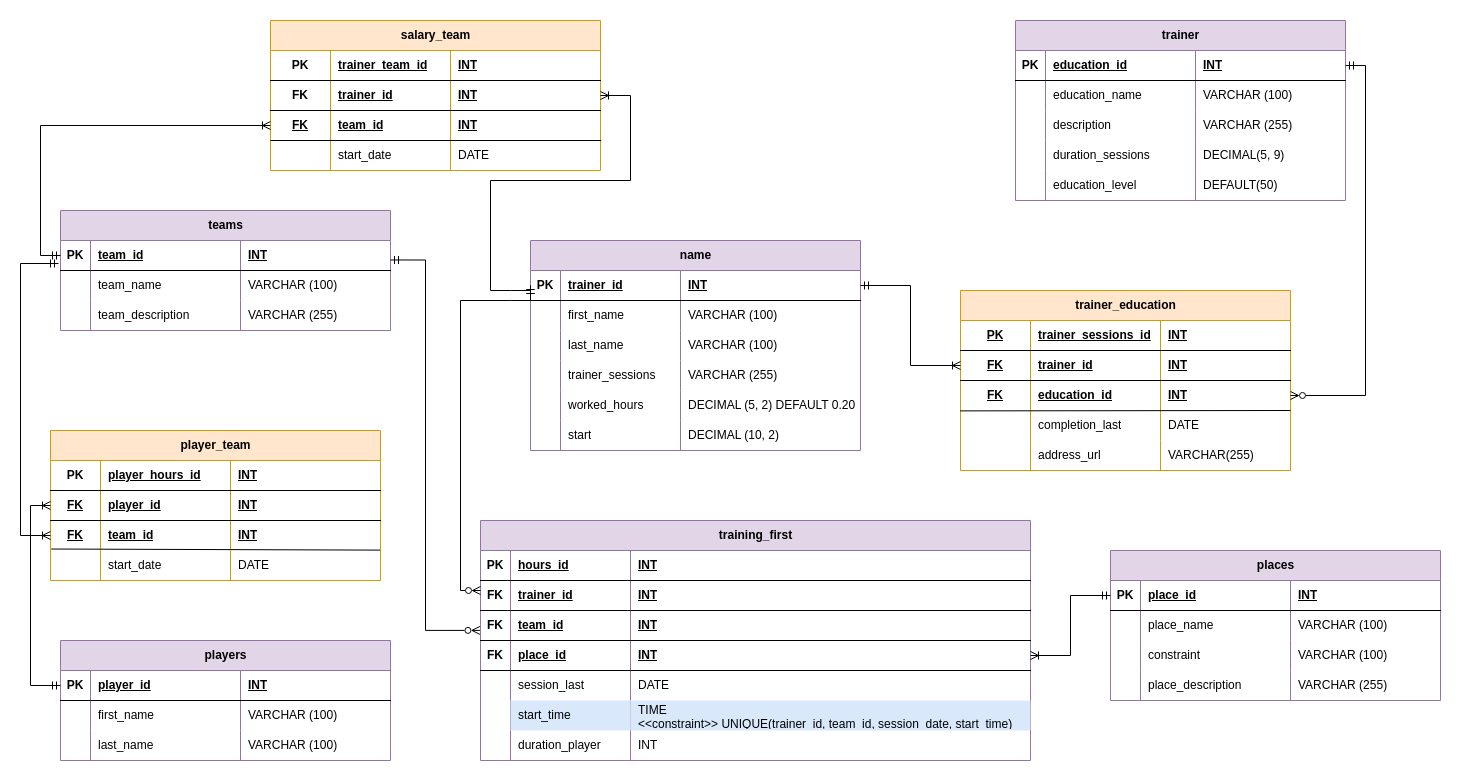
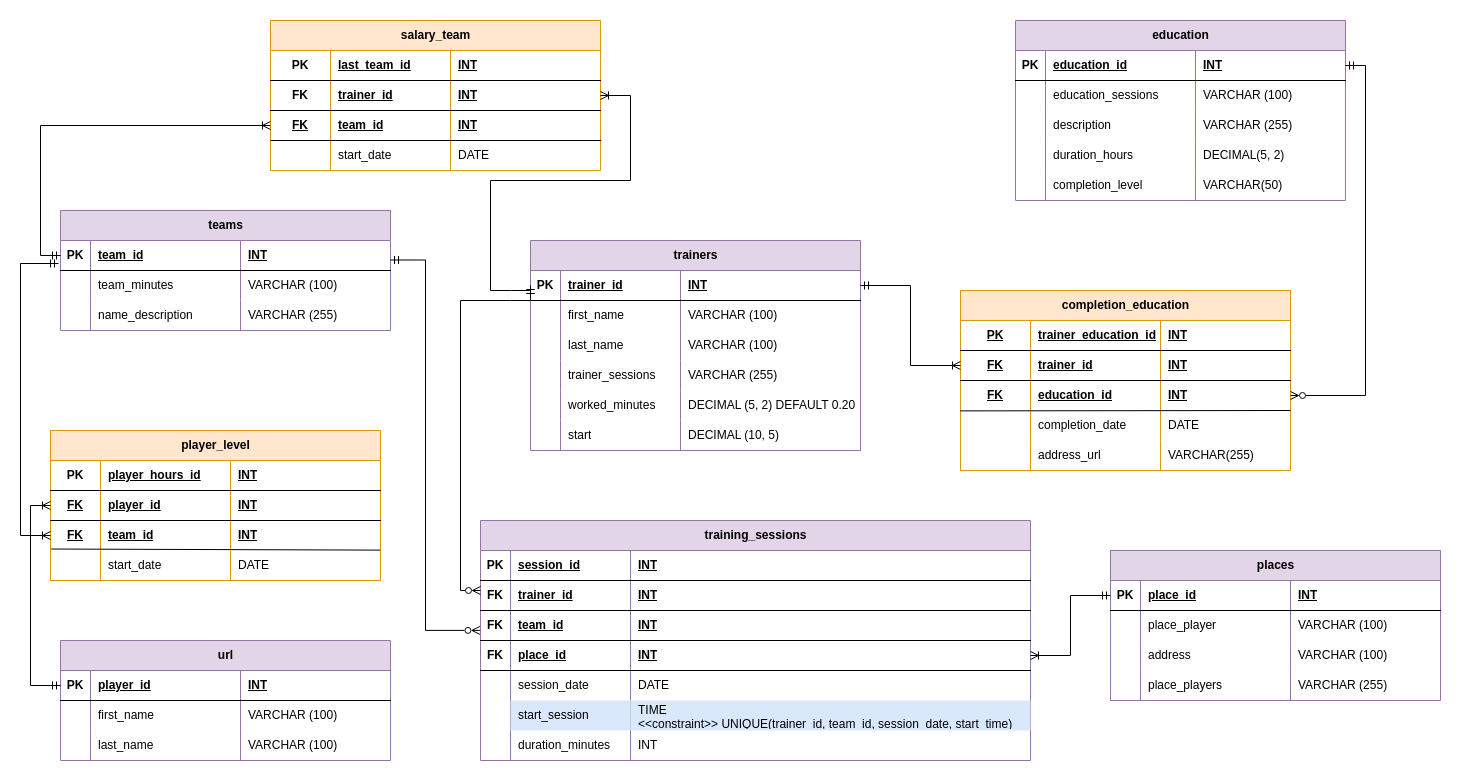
node "trainer": label "trainer" -> "education"
node "trainer_team_id": label "trainer_team_id" -> "last_team_id"
node "education_name": label "education_name" -> "education_sessions"
node "duration_sessions": label "duration_sessions" -> "duration_hours"
node "DECIMAL(5, 9)": label "DECIMAL(5, 9)" -> "DECIMAL(5, 2)"
node "education_level": label "education_level" -> "completion_level"
node "DEFAULT(50)": label "DEFAULT(50)" -> "VARCHAR(50)"
node "name": label "name" -> "trainers"
node "team_name": label "team_name" -> "team_minutes"
node "trainer_education": label "trainer_education" -> "completion_education"
node "team_description": label "team_description" -> "name_description"
node "trainer_sessions_id": label "trainer_sessions_id" -> "trainer_education_id"
node "worked_hours": label "worked_hours" -> "worked_minutes"
node "completion_last": label "completion_last" -> "completion_date"
node "DECIMAL (10, 2)": label "DECIMAL (10, 2)" -> "DECIMAL (10, 5)"
node "player_team": label "player_team" -> "player_level"
node "training_first": label "training_first" -> "training_sessions"
node "hours_id": label "hours_id" -> "session_id"
node "place_name": label "place_name" -> "place_player"
node "players": label "players" -> "url"
node "constraint": label "constraint" -> "address"
node "session_last": label "session_last" -> "session_date"
node "place_description": label "place_description" -> "place_players"
node "start_time": label "start_time" -> "start_session"
node "duration_player": label "duration_player" -> "duration_minutes"
